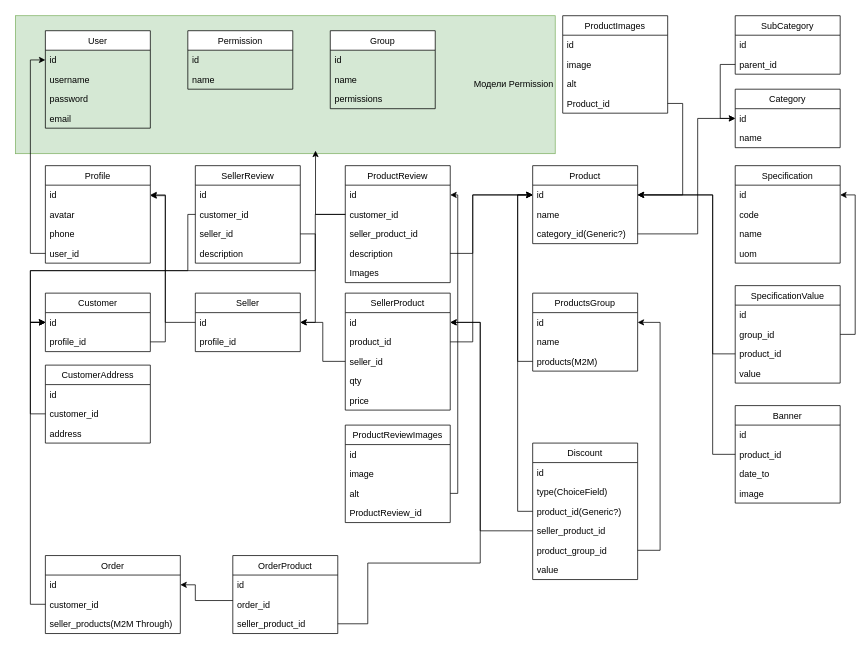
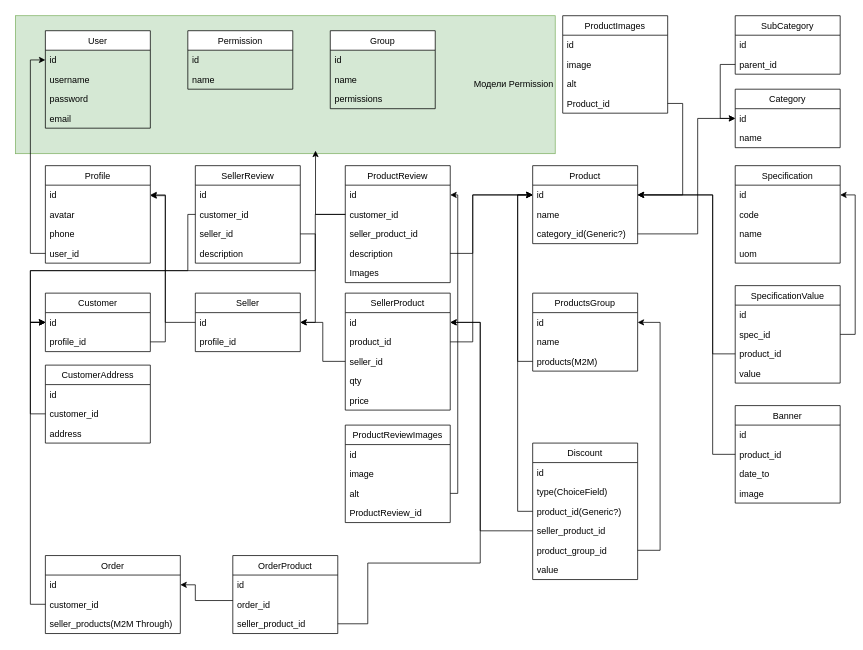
node "group_id": label "group_id" -> "spec_id"
